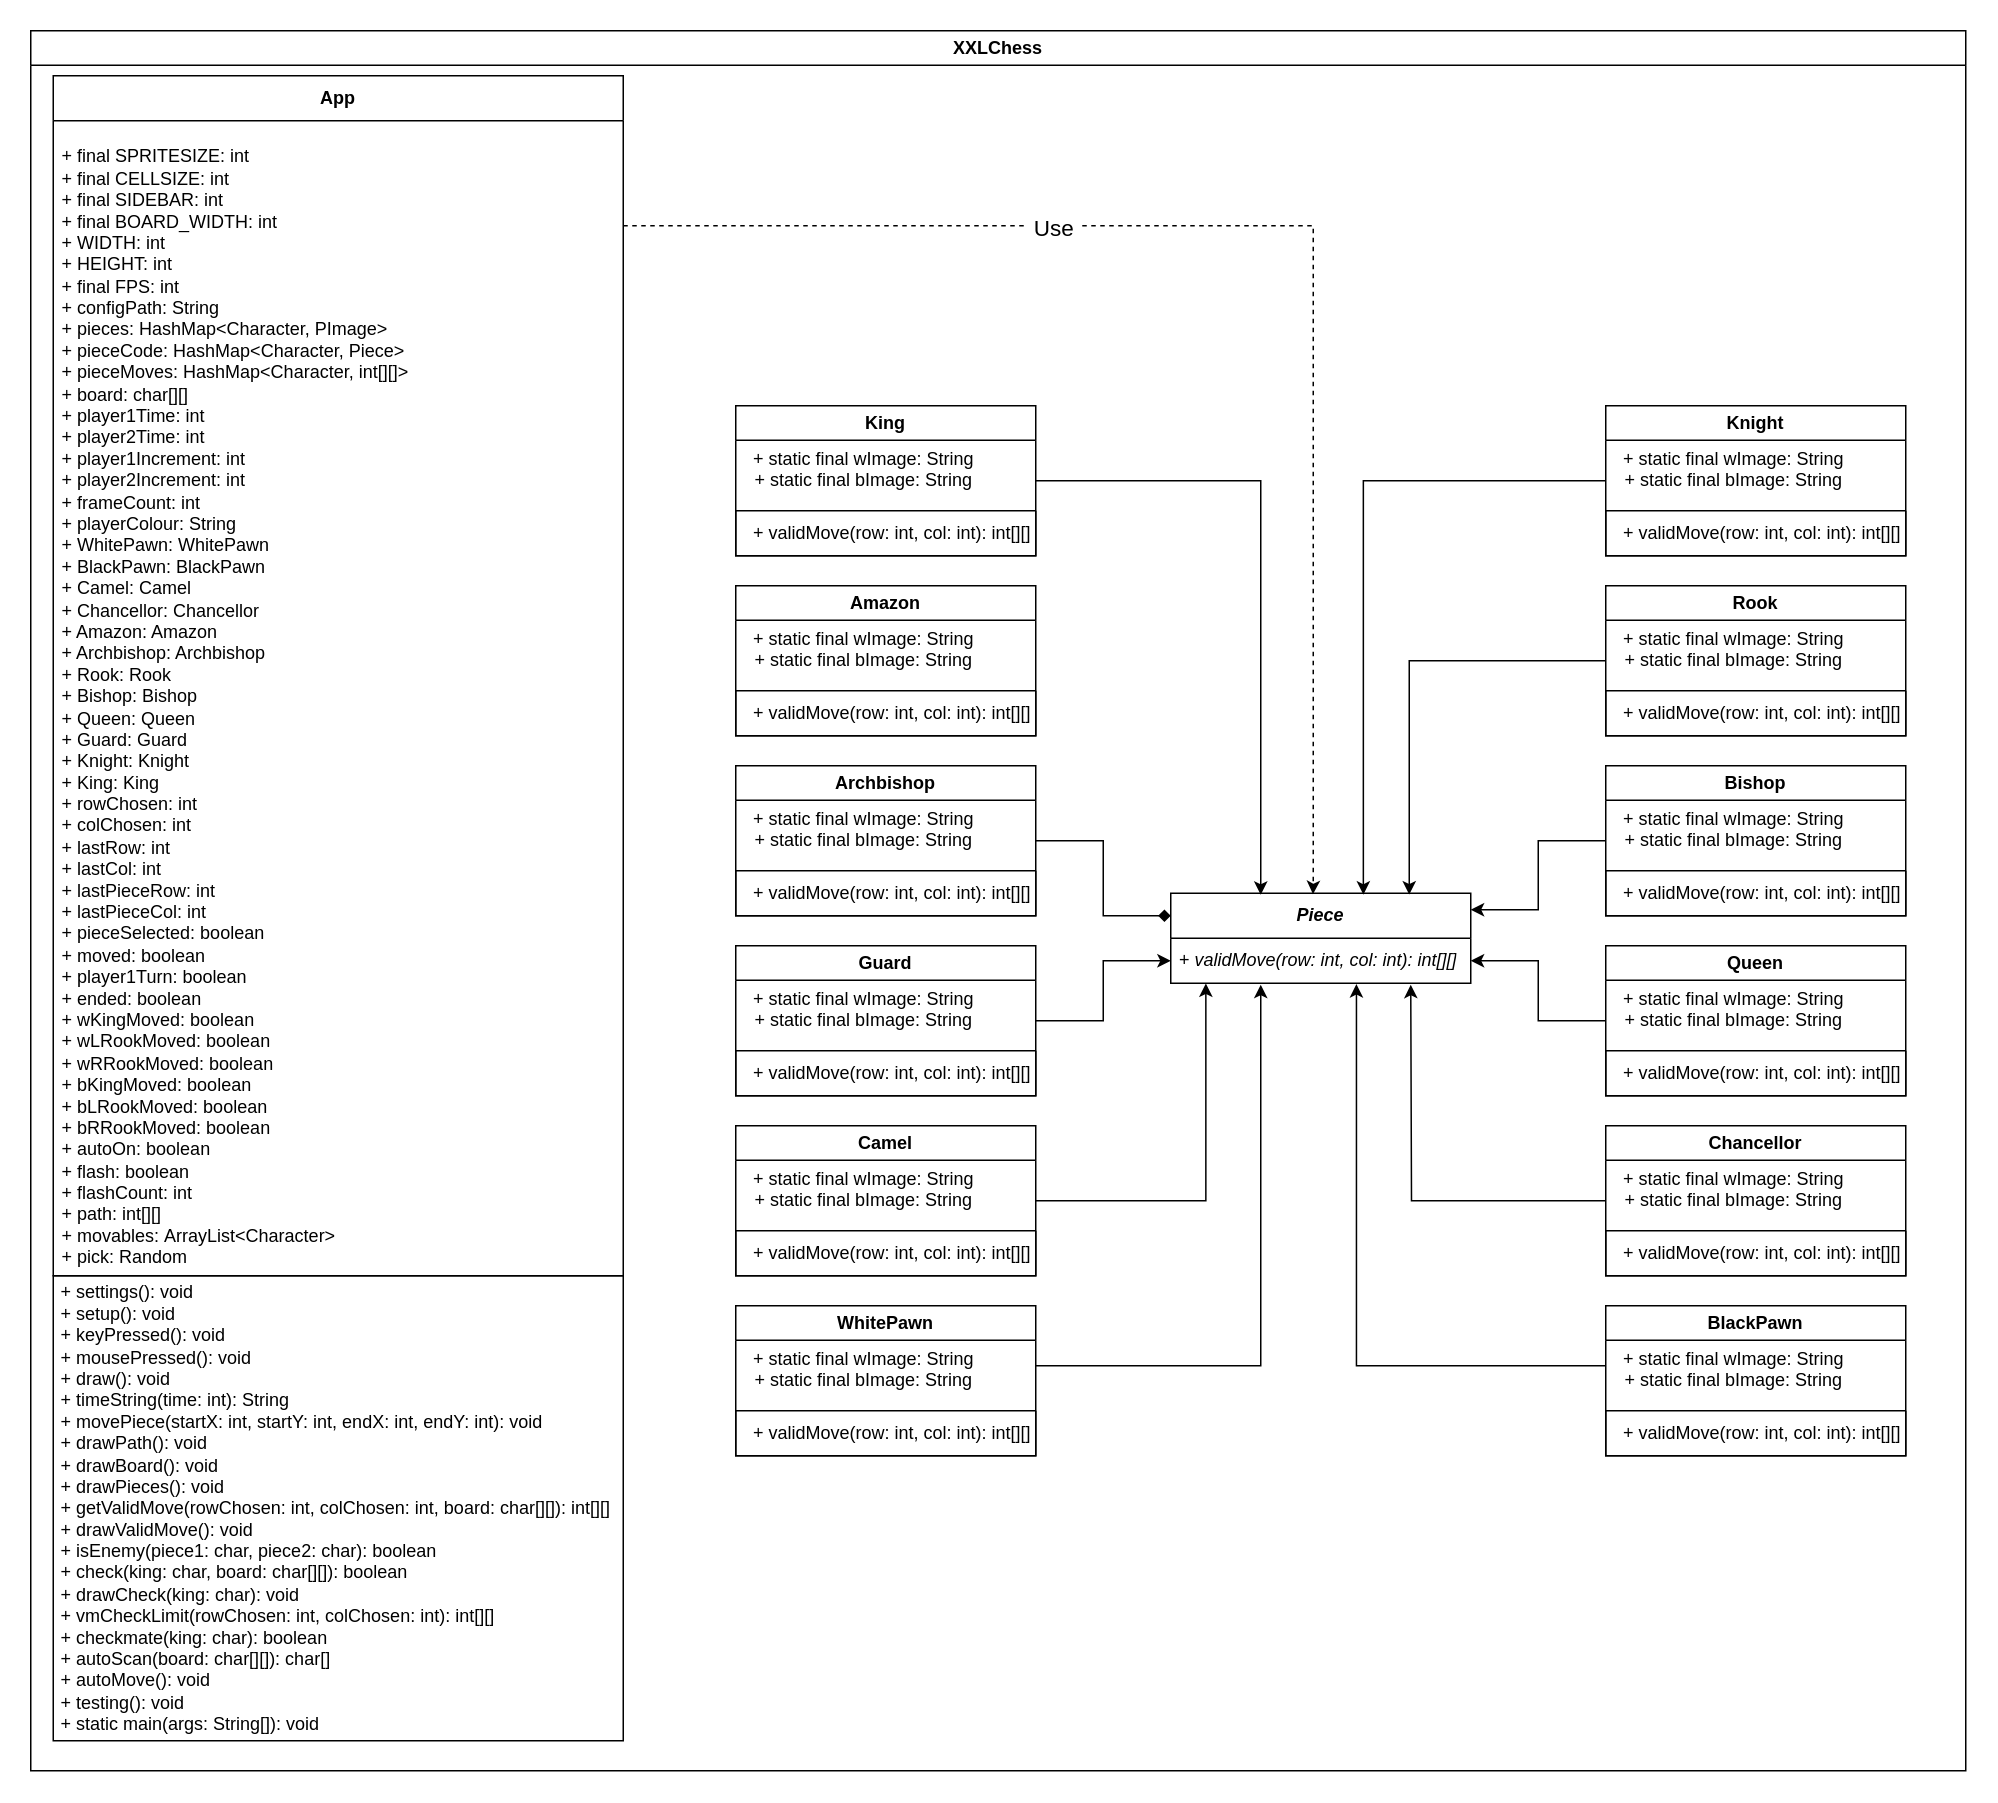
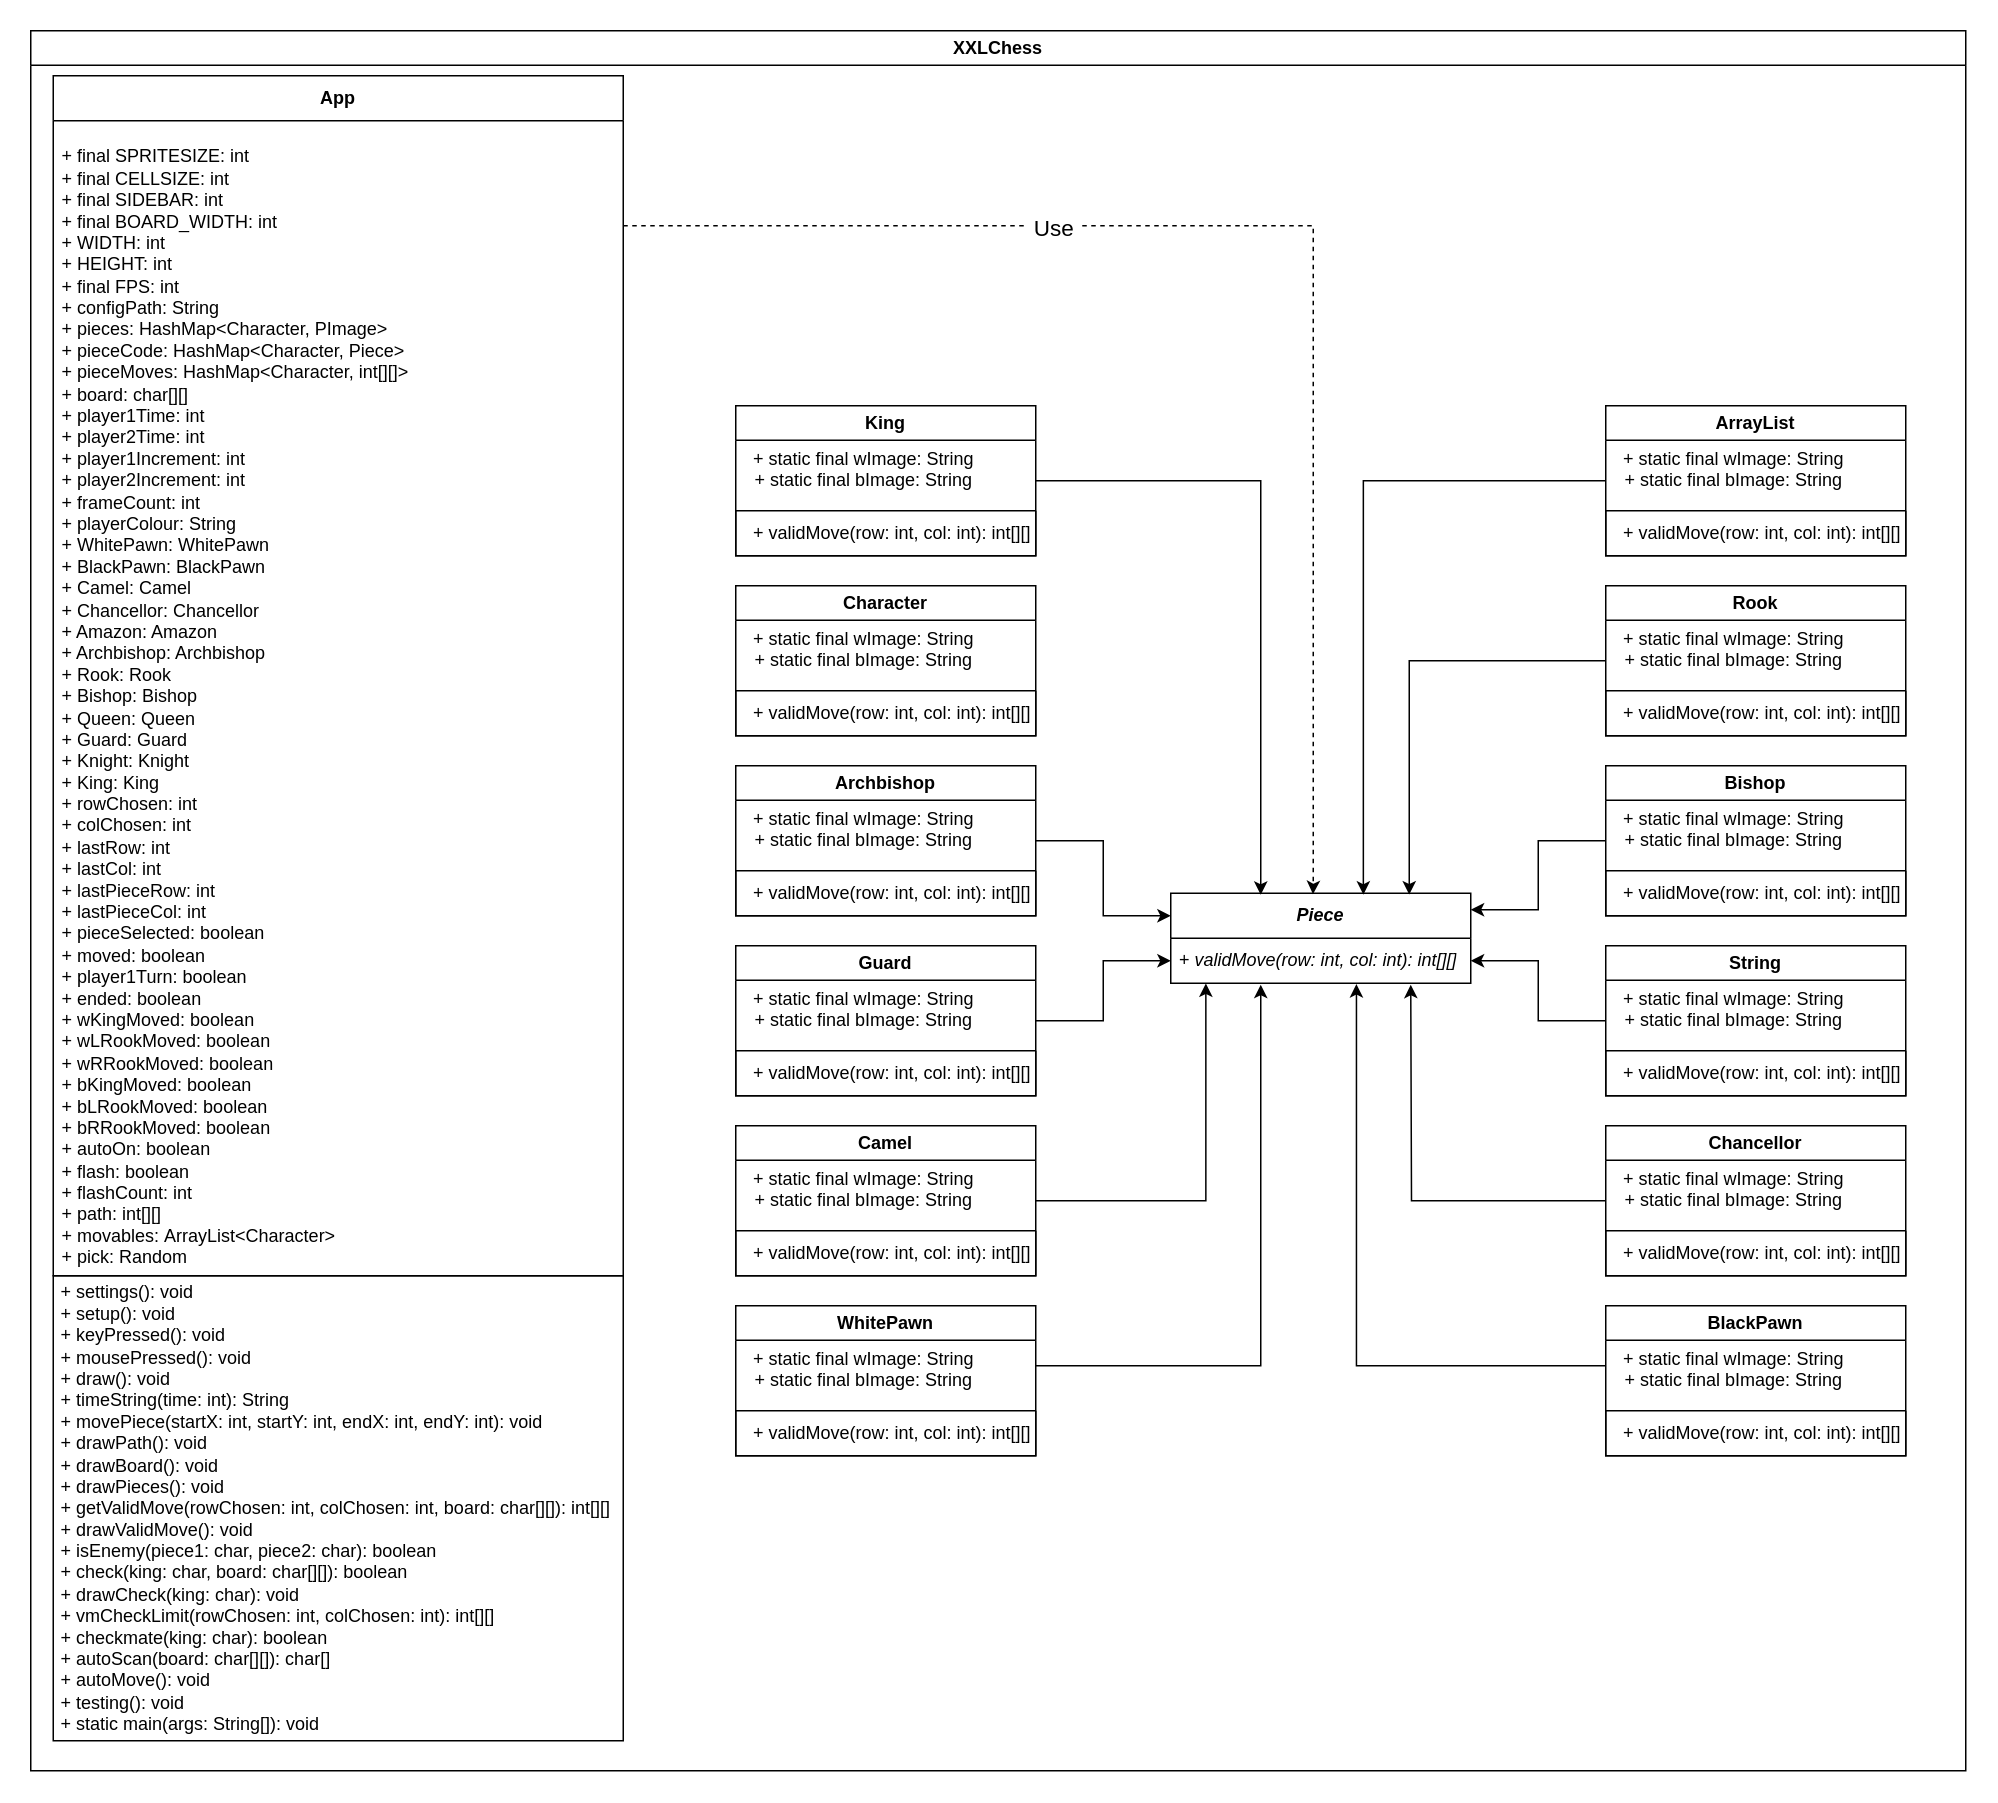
node "Knight": label "Knight" -> "ArrayList"
node "Amazon": label "Amazon" -> "Character"
edge "Archbishop" -> "Piece": arrowhead diamond -> classic
node "Queen": label "Queen" -> "String"
